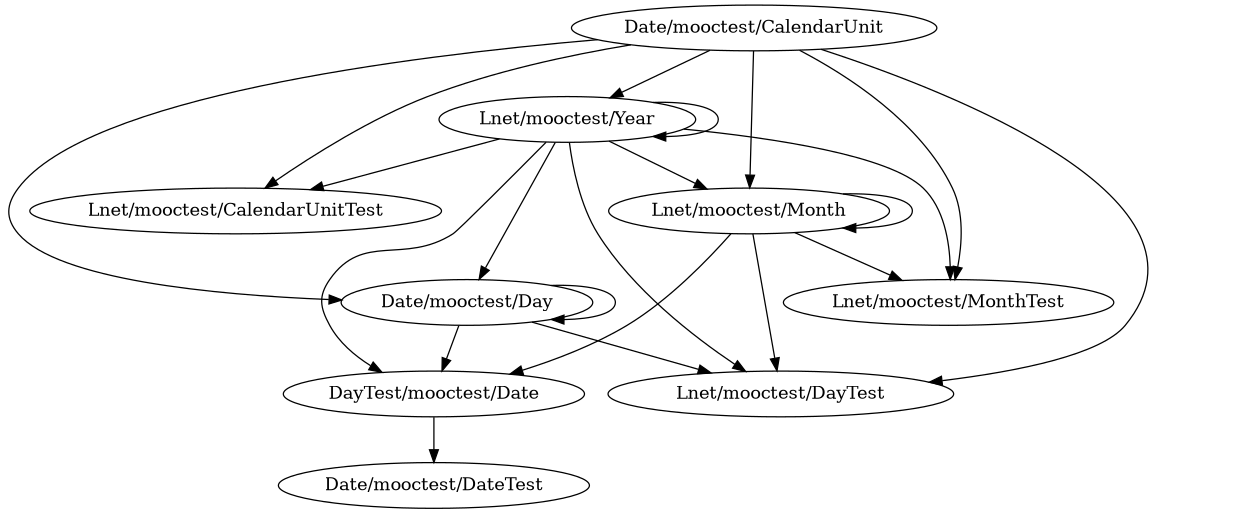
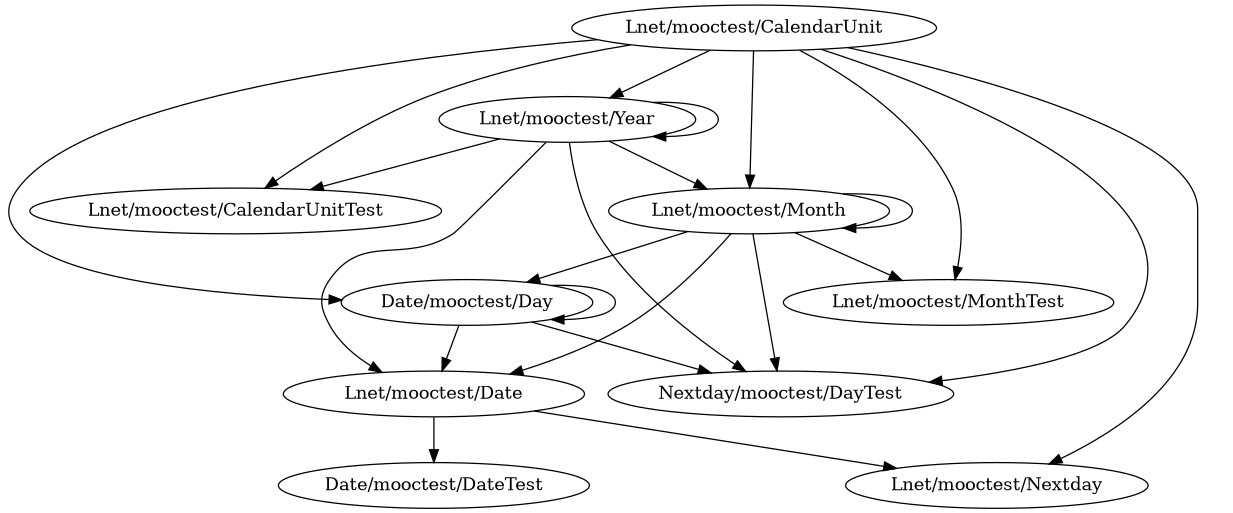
node "Date/mooctest/CalendarUnit": label "Date/mooctest/CalendarUnit" -> "Lnet/mooctest/CalendarUnit"
edge "Lnet/mooctest/Year" -> "Lnet/mooctest/MonthTest": removed
edge "Lnet/mooctest/Year" -> "Date/mooctest/Day": now "Lnet/mooctest/Month" -> "Date/mooctest/Day"
node "DayTest/mooctest/Date": label "DayTest/mooctest/Date" -> "Lnet/mooctest/Date"
node "Lnet/mooctest/DayTest": label "Lnet/mooctest/DayTest" -> "Nextday/mooctest/DayTest"
node "Lnet/mooctest/Nextday": added
